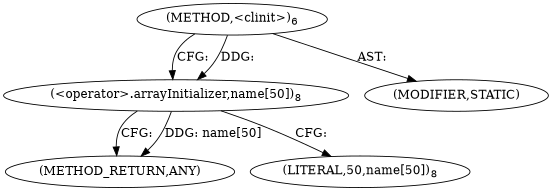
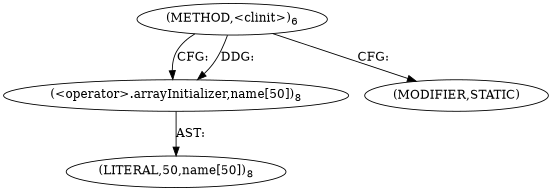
edge "(METHOD,<clinit>)" -> "(MODIFIER,STATIC)": label "AST: " -> "CFG: "
edge "(<operator>.arrayInitializer,name[50])" -> "(LITERAL,50,name[50])": label "CFG: " -> "AST: "
node "(METHOD_RETURN,ANY)": removed
